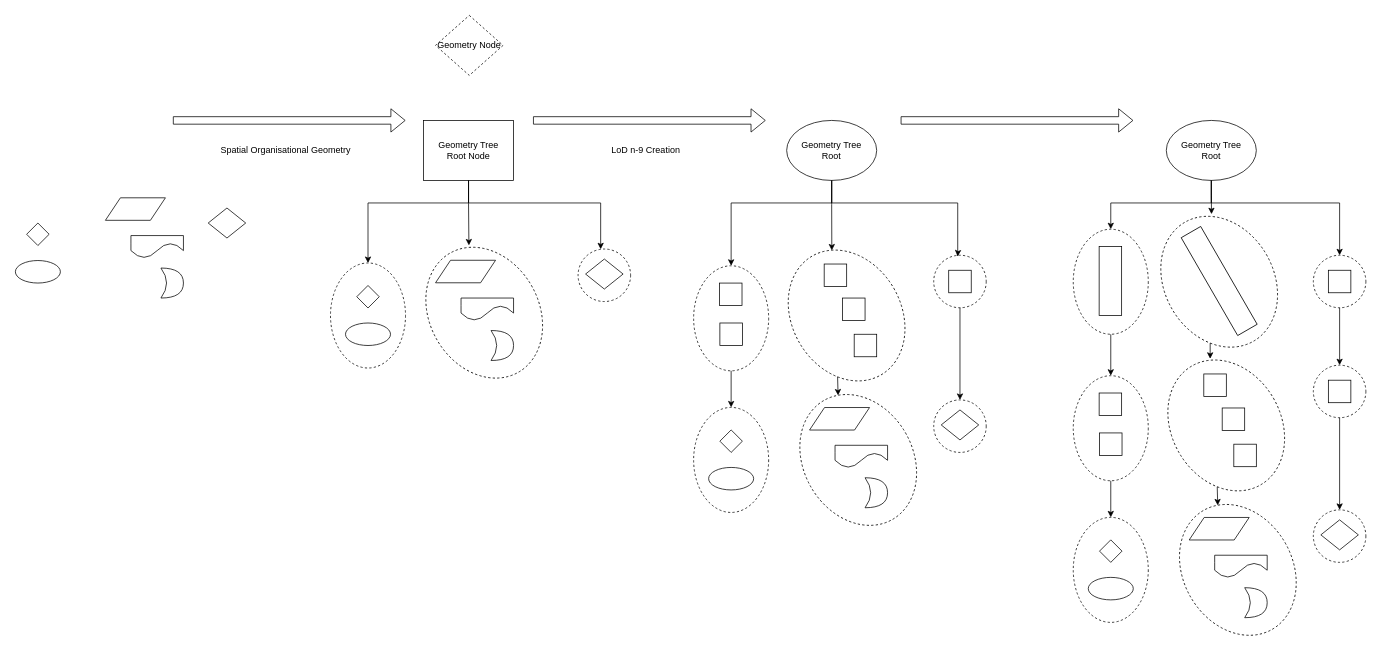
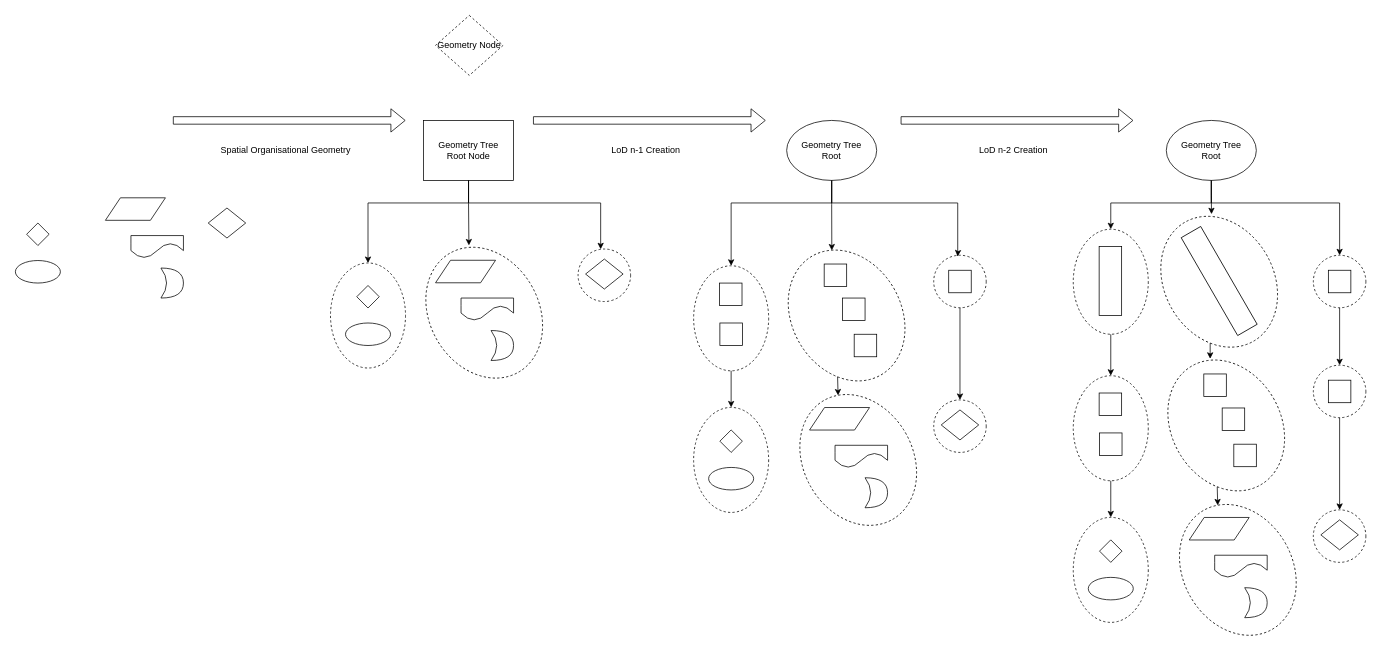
node "LoD n-9 Creation": label "LoD n-9 Creation" -> "LoD n-1 Creation"
node "LoD n-2 Creation": added
